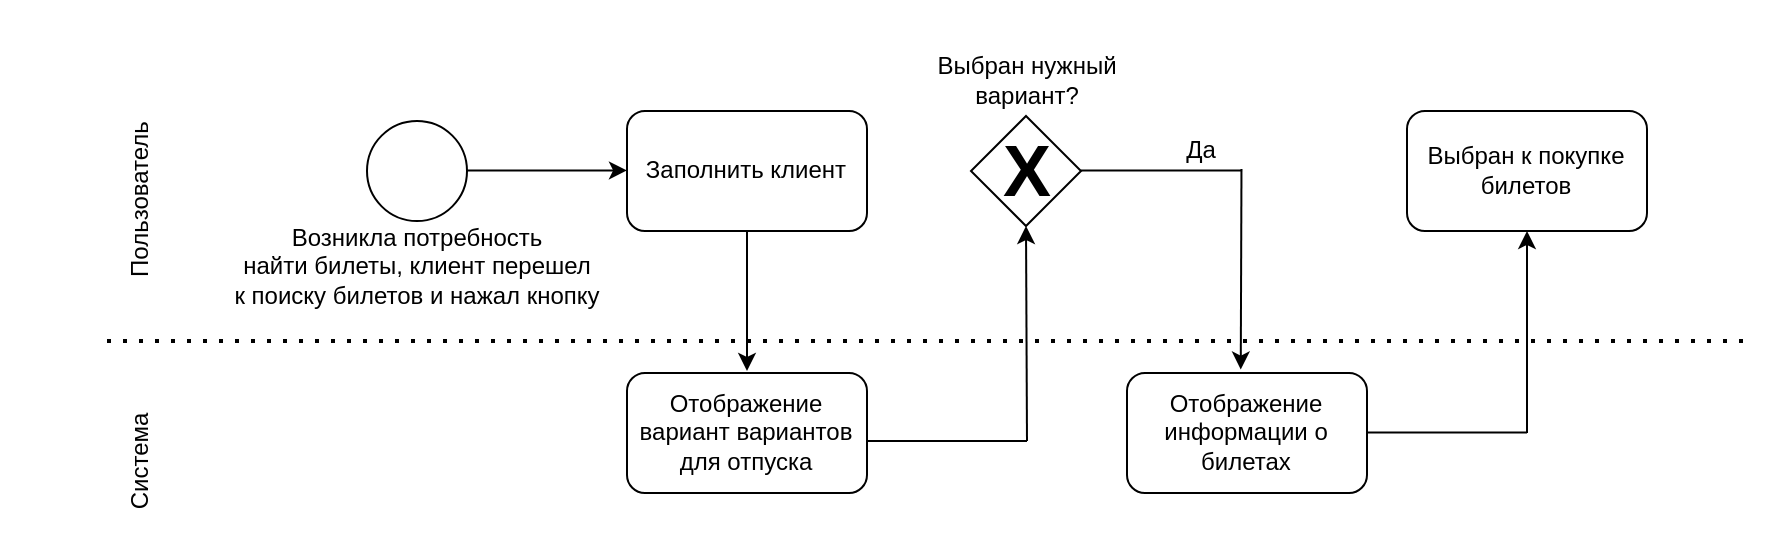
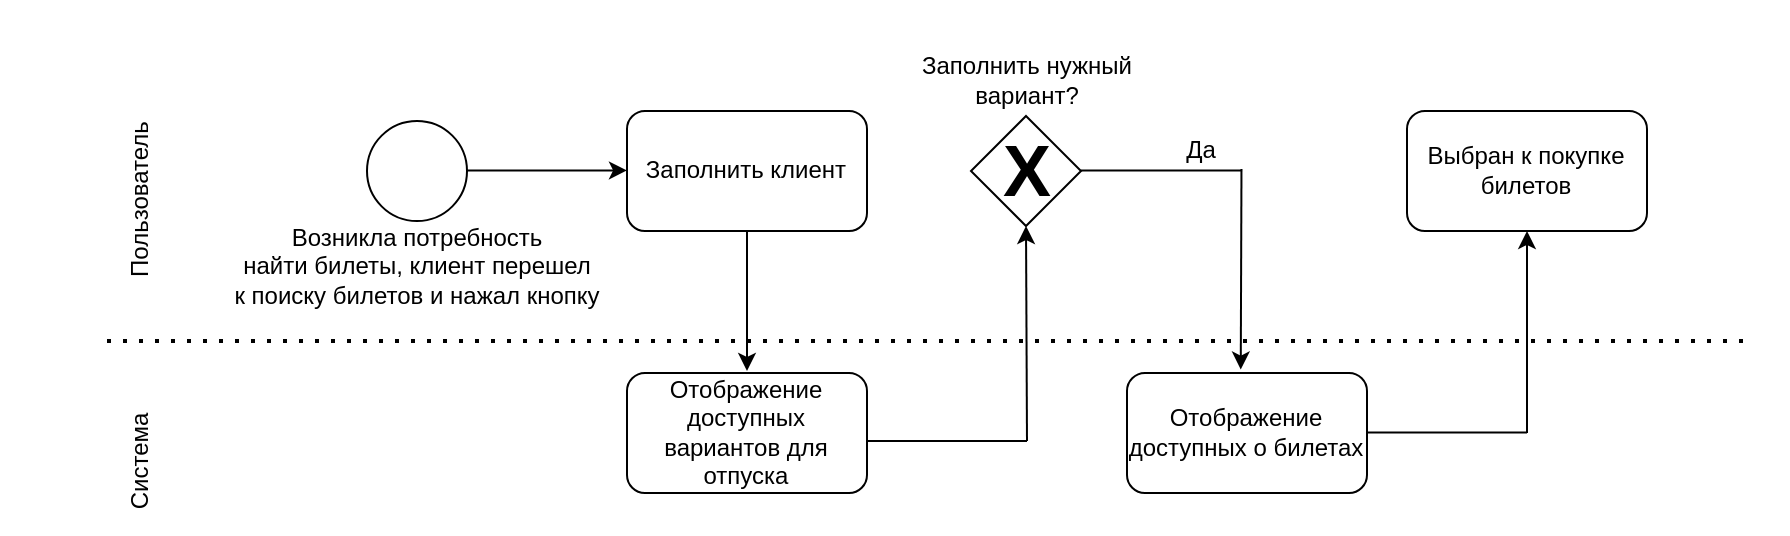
node "Выбран нужный вариант?": label "Выбран нужный вариант?" -> "Заполнить нужный вариант?"
node "Отображение вариант вариантов для отпуска": label "Отображение вариант вариантов для отпуска" -> "Отображение доступных вариантов для отпуска"
node "Отображение информации о билетах": label "Отображение информации о билетах" -> "Отображение доступных о билетах"
